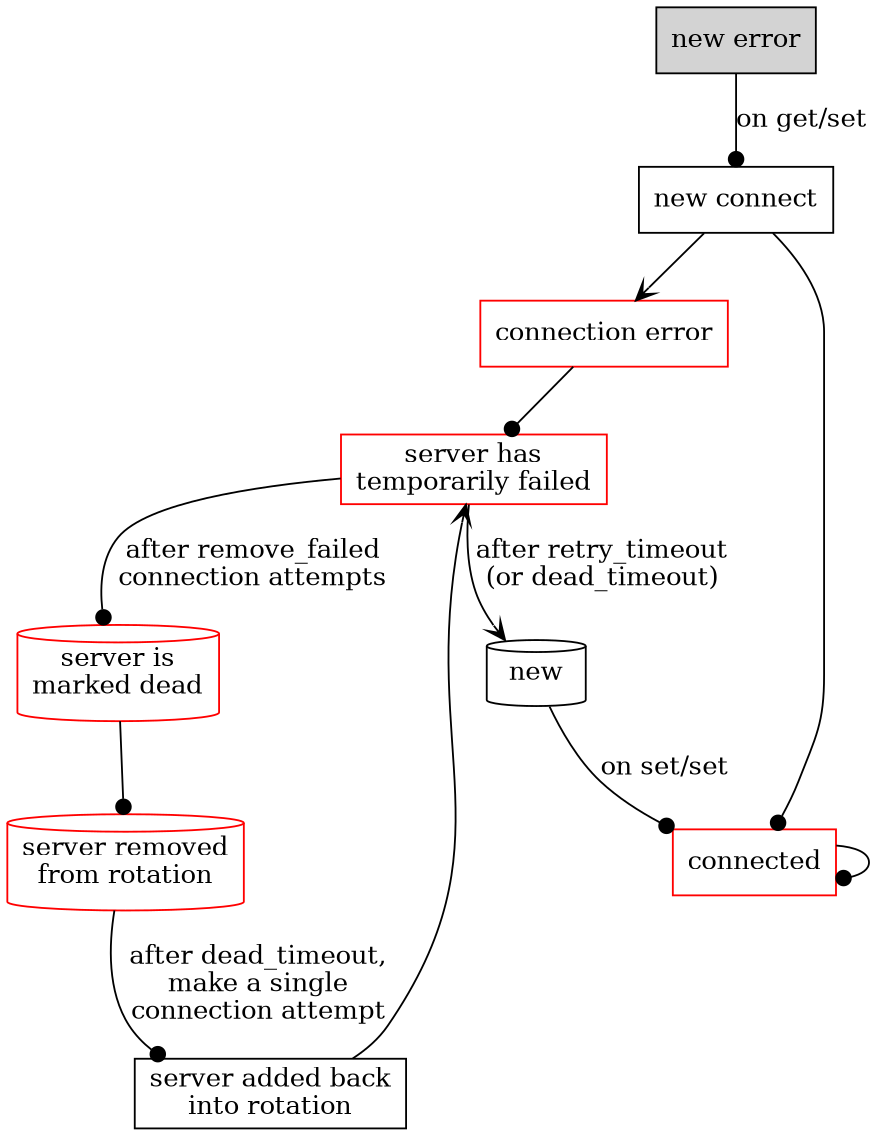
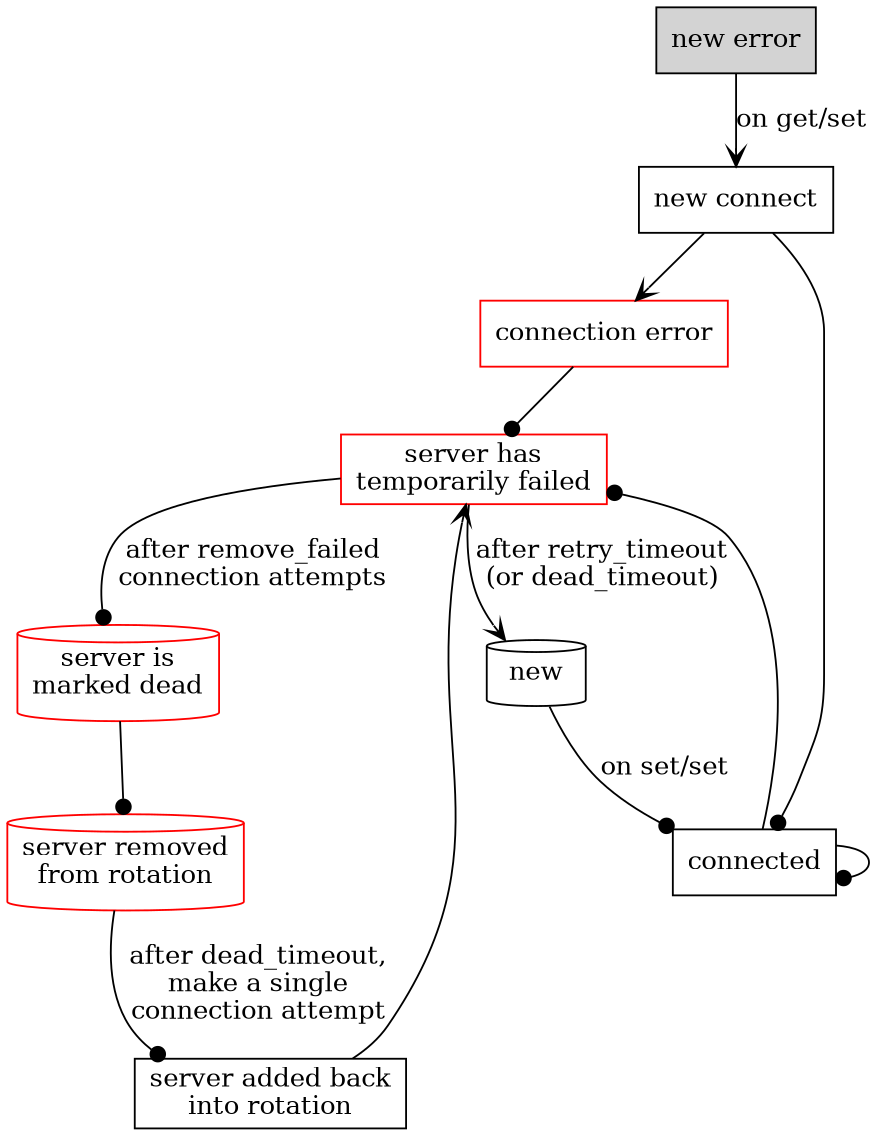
edge "new error" -> "new connect": arrowhead dot -> vee
edge "connected" -> "server has temporarily failed": added
node "connected": color red -> black
